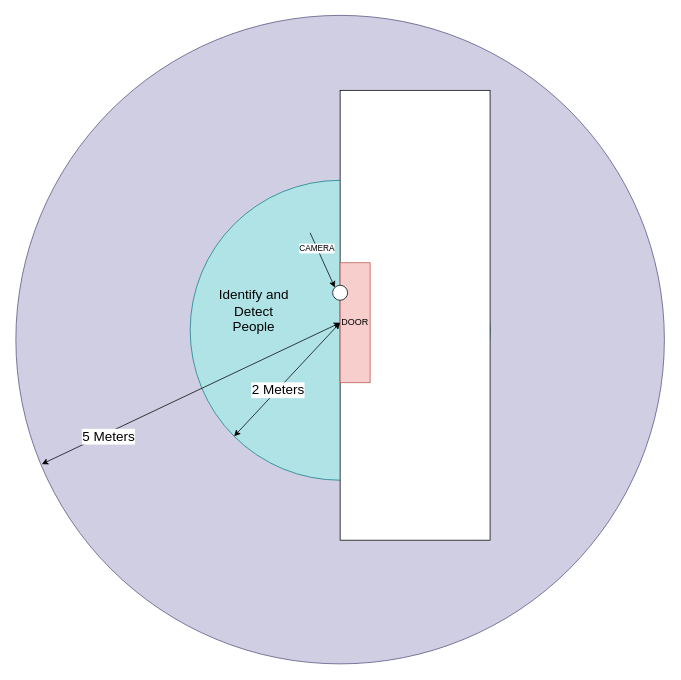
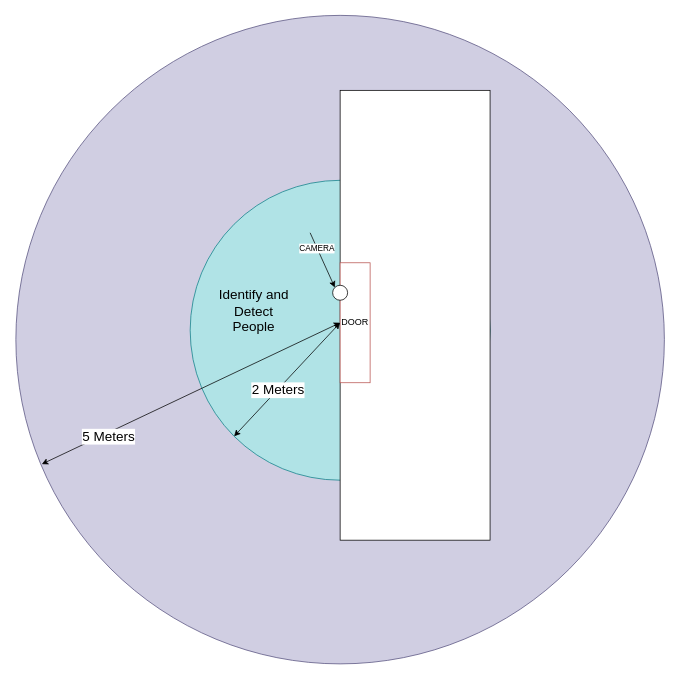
node "DOOR": fillcolor #f8cecc -> #ffffff
